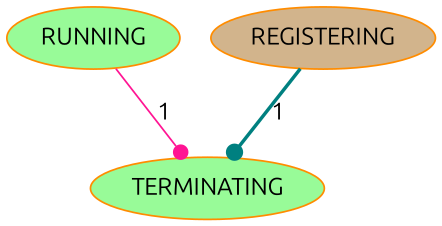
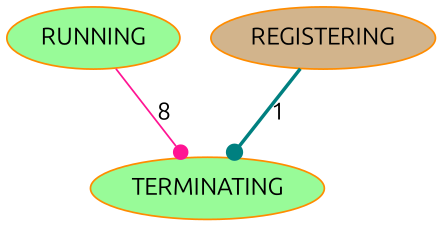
edge "RUNNING" -> "TERMINATING": label "1" -> "8"
